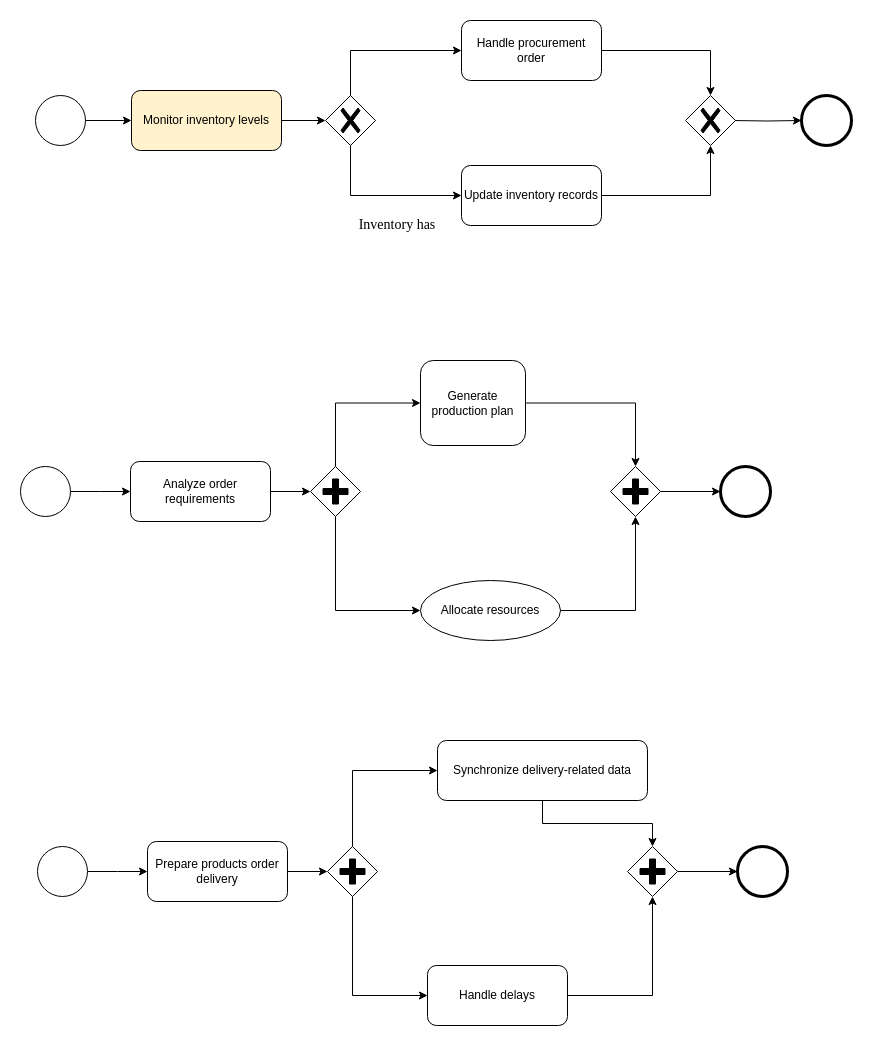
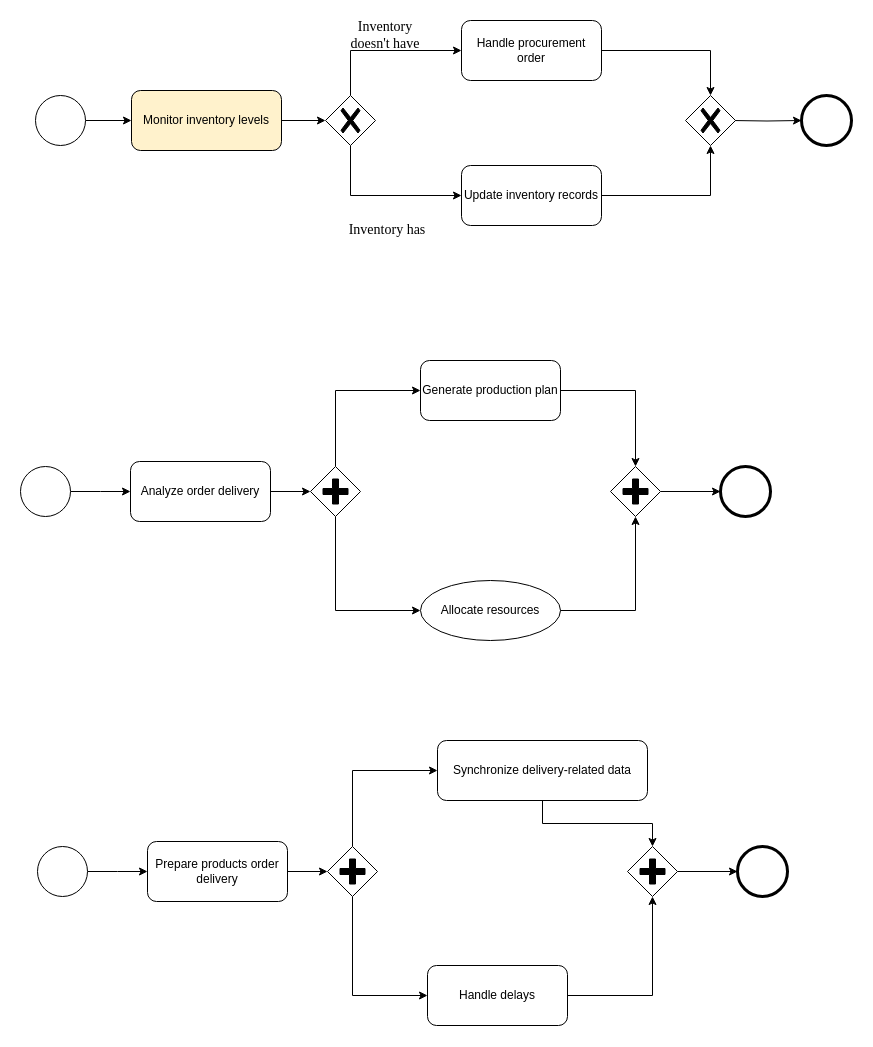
node "Inventory doesn't have": added
node "Inventory has": moved (398, 226) -> (388, 231)
node "Generate production plan": size 105x85 -> 140x60
node "Analyze order requirements": label "Analyze order requirements" -> "Analyze order delivery"
